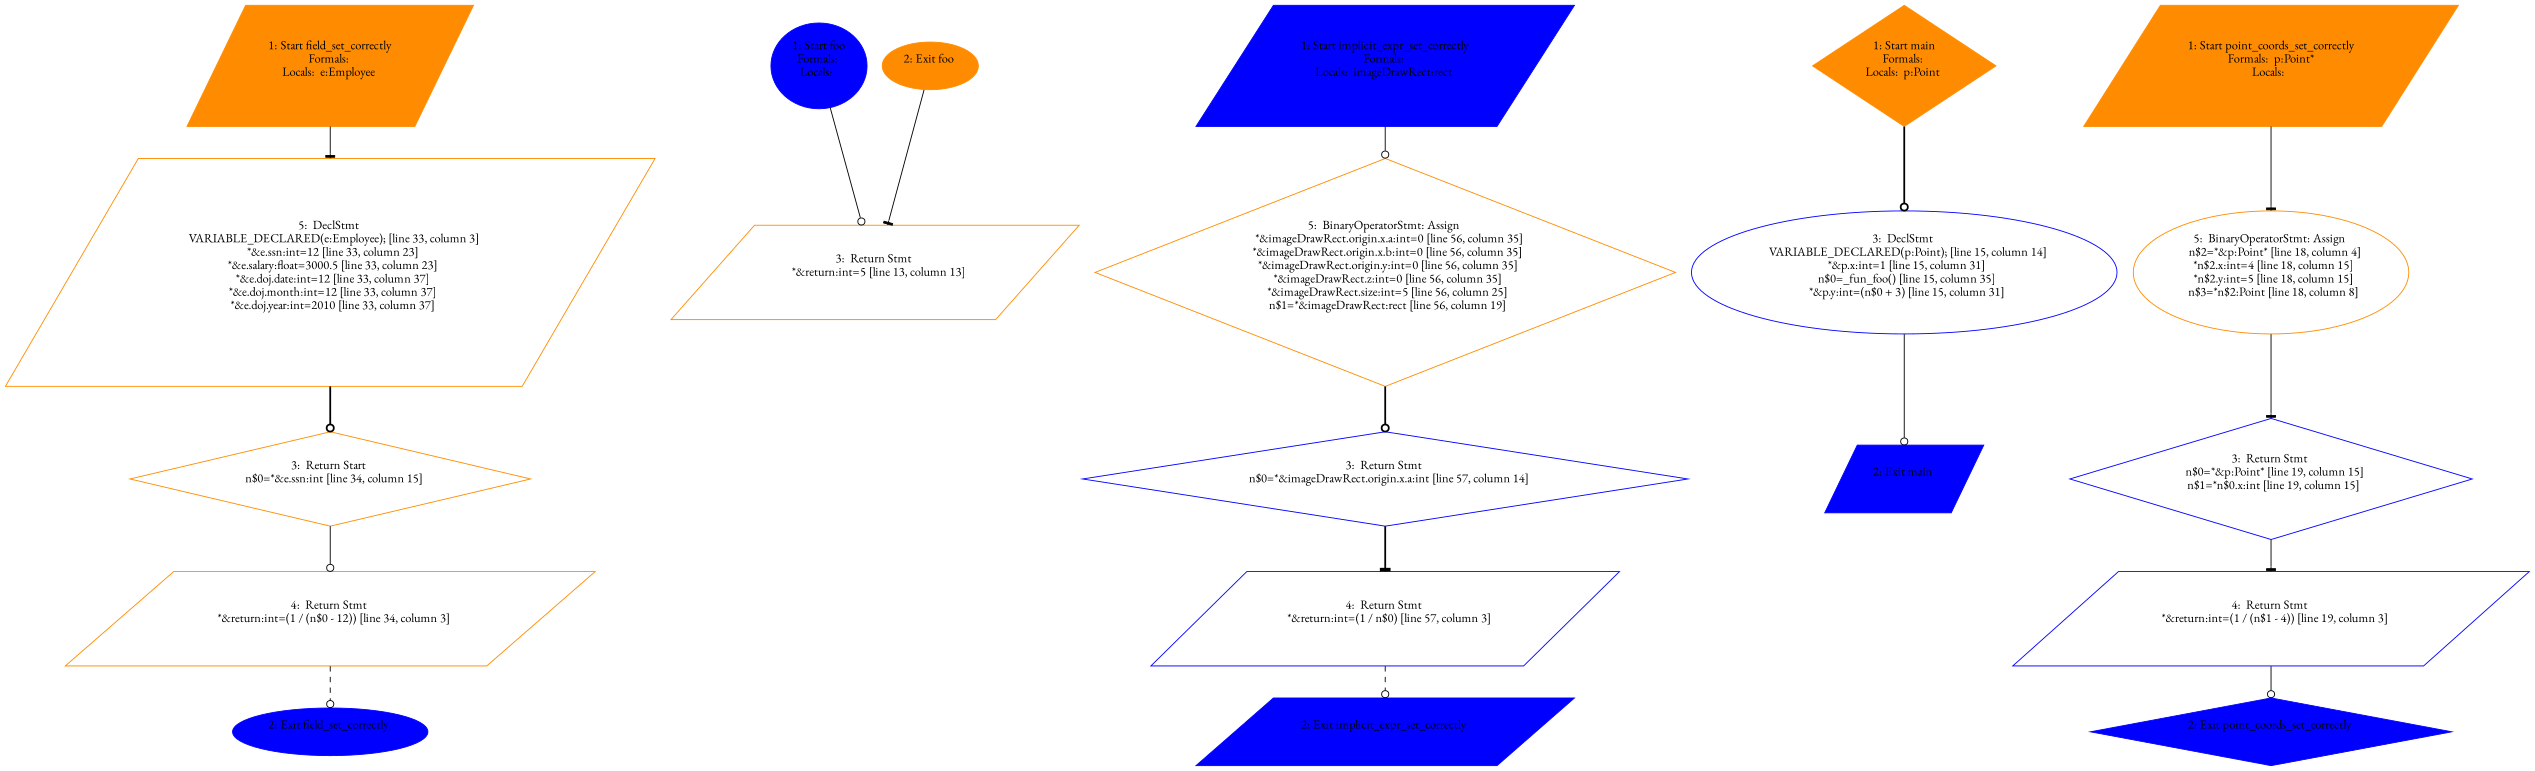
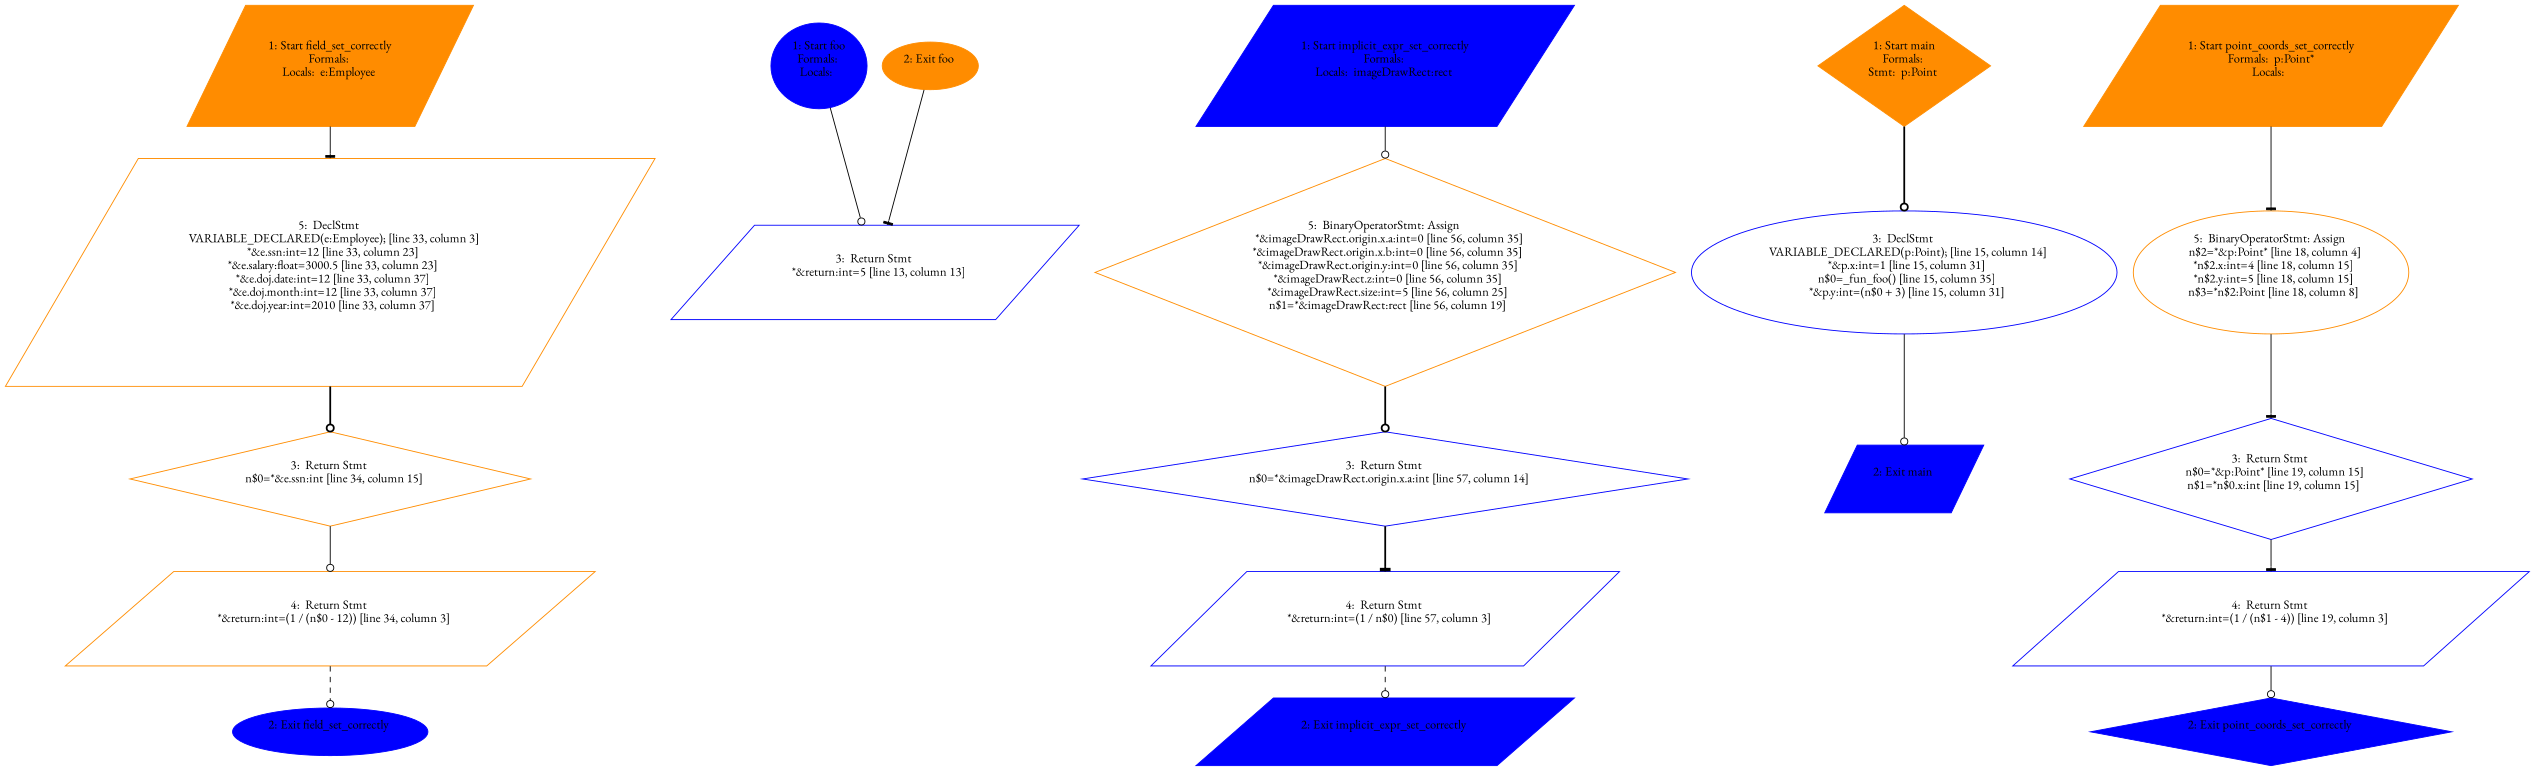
node "1: Start main Formals: Locals:  p:Point": label "1: Start main Formals: Locals:  p:Point" -> "1: Start main Formals: Stmt:  p:Point"
node "3:  Return Stmt *&return:int=5 [line 13, column 13]": color darkorange -> blue
node "3:  Return Start n$0=*&e.ssn:int [line 34, column 15]": label "3:  Return Start n$0=*&e.ssn:int [line 34, column 15]" -> "3:  Return Stmt n$0=*&e.ssn:int [line 34, column 15]"
